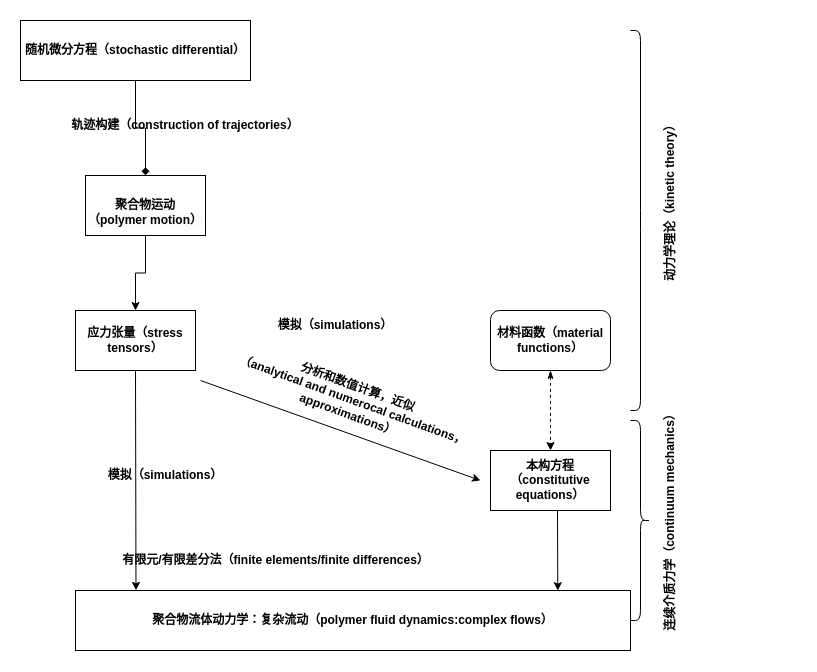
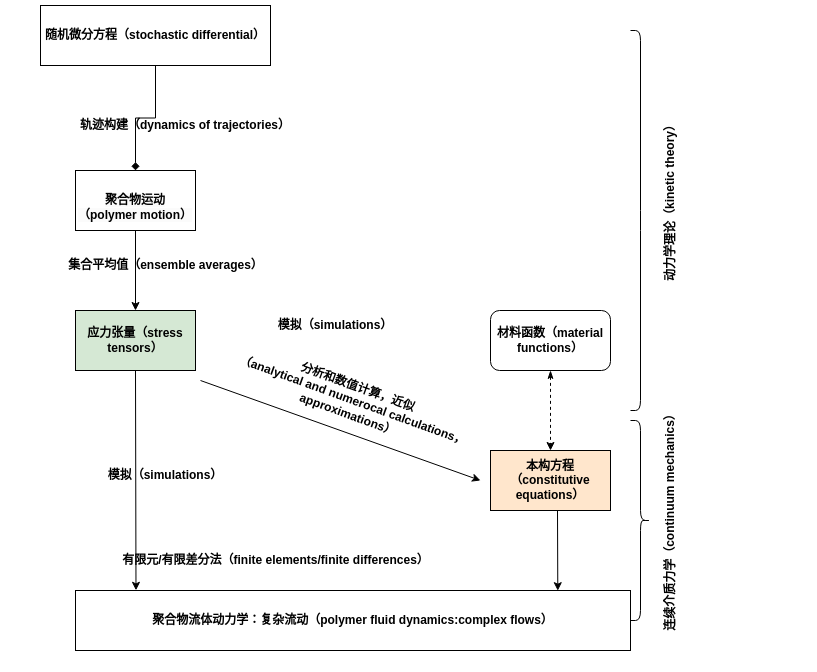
node "随机微分方程（stochastic differential）": moved (136, 51) -> (156, 36)
node "轨迹构建（construction of trajectories）": label "轨迹构建（construction of trajectories）" -> "轨迹构建（dynamics of trajectories）"
node "聚合物运动（polymer motion）": moved (146, 206) -> (136, 201)
node "集合平均值（ensemble averages）": added
node "应力张量（stress tensors）": fillcolor #ffffff -> #d5e8d4
node "本构方程（constitutive equations）": fillcolor #ffffff -> #ffe6cc
